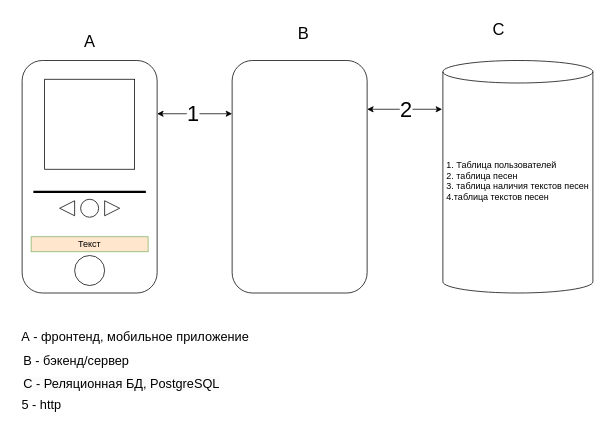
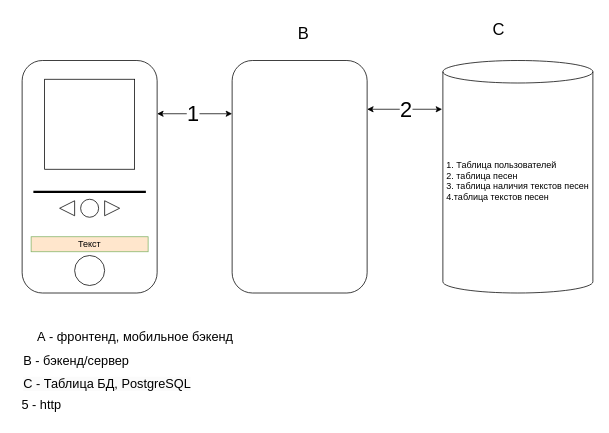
node "А": removed
node "А - фронтенд, мобильное приложение": label "А - фронтенд, мобильное приложение" -> "А - фронтенд, мобильное бэкенд"
node "С - Реляционная БД, PostgreSQL": label "С - Реляционная БД, PostgreSQL" -> "С - Таблица БД, PostgreSQL"
